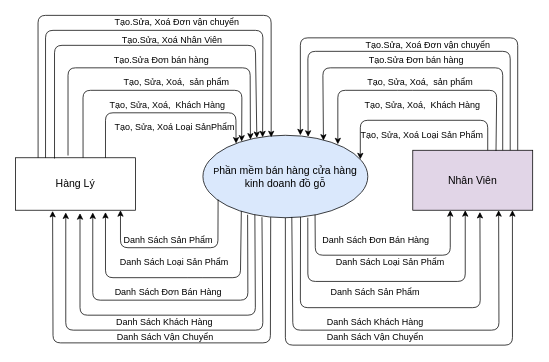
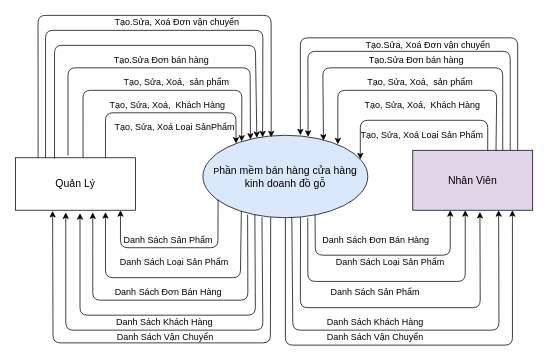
node "Tạo.Sửa, Xoá Nhân Viên": removed
node "Hàng Lý": label "Hàng Lý" -> "Quản Lý"
